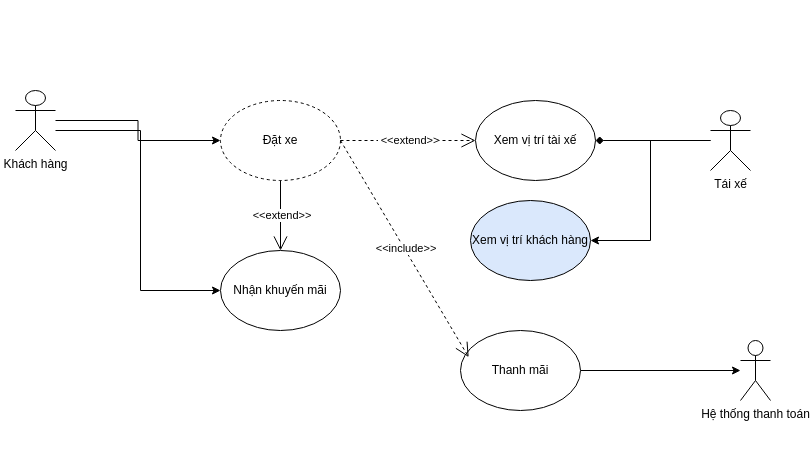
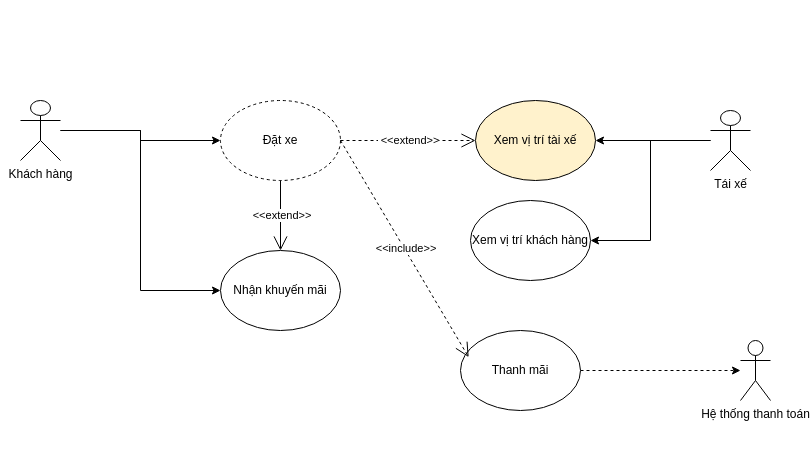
node "Khách hàng": moved (36, 121) -> (41, 131)
node "Xem vị trí tài xế": fillcolor #ffffff -> #fff2cc
edge "Tái xế" -> "Xem vị trí tài xế": arrowhead diamond -> classic
node "Xem vị trí khách hàng": fillcolor #dae8fc -> #ffffff
edge "Thanh mãi" -> "Hệ thống thanh toán": style solid -> dashed
